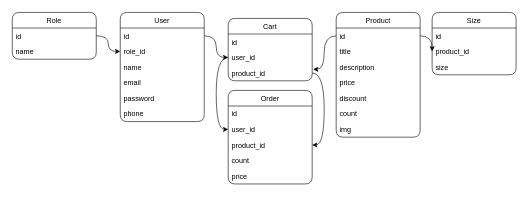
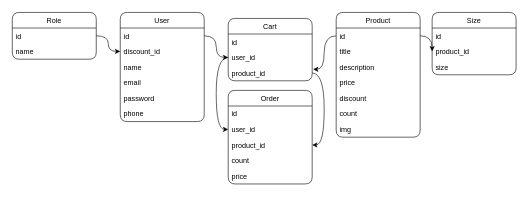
node "role_id": label "role_id" -> "discount_id"
